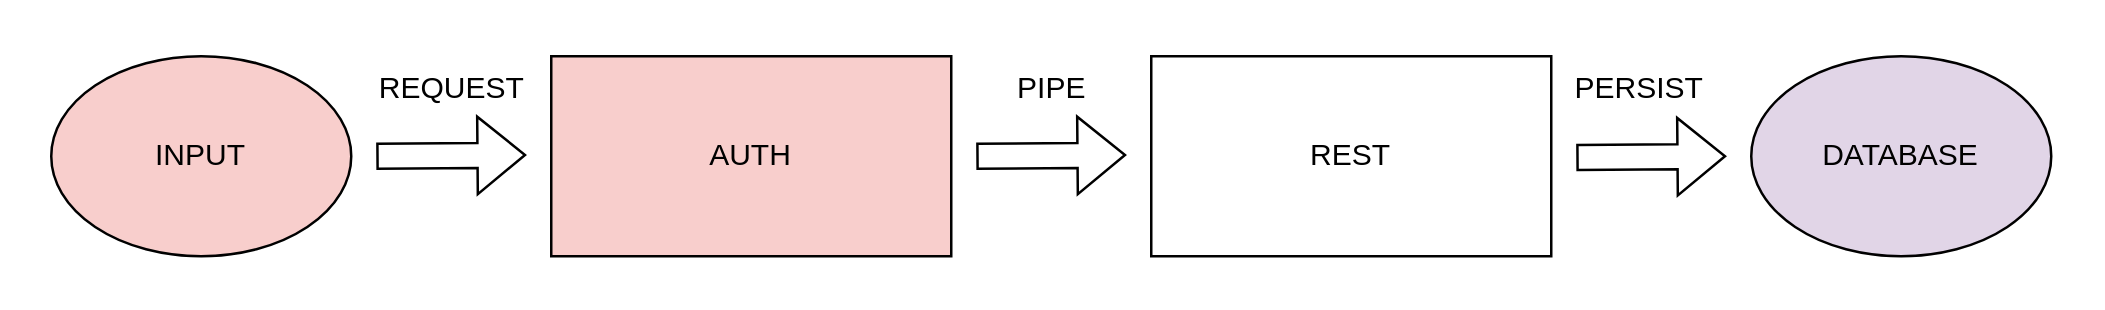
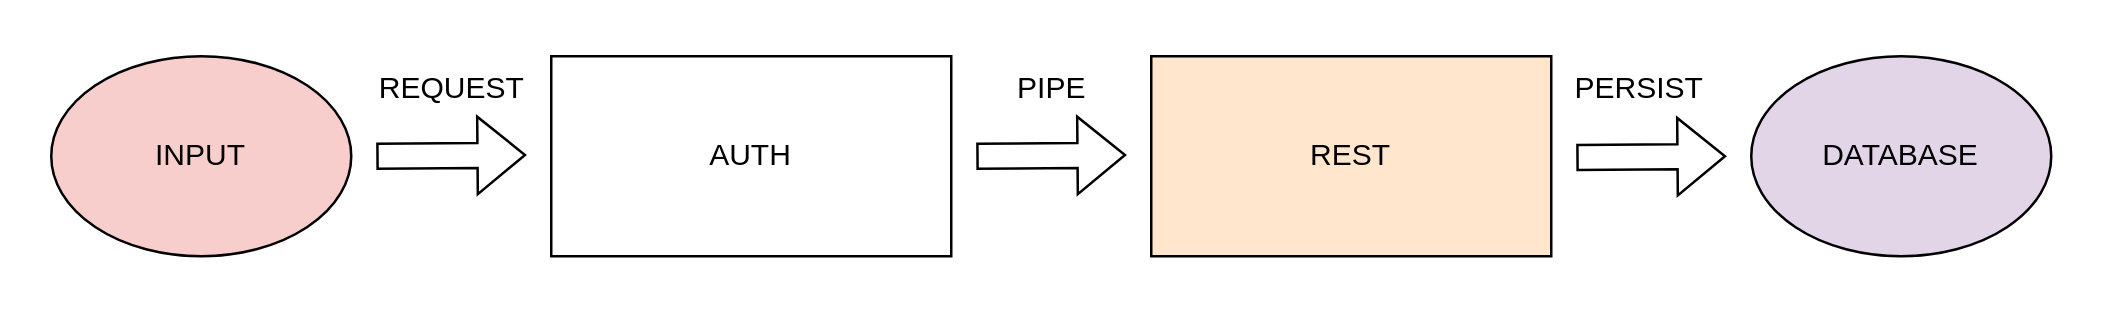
node "AUTH": fillcolor #f8cecc -> #ffffff
node "REST": fillcolor #ffffff -> #ffe6cc
